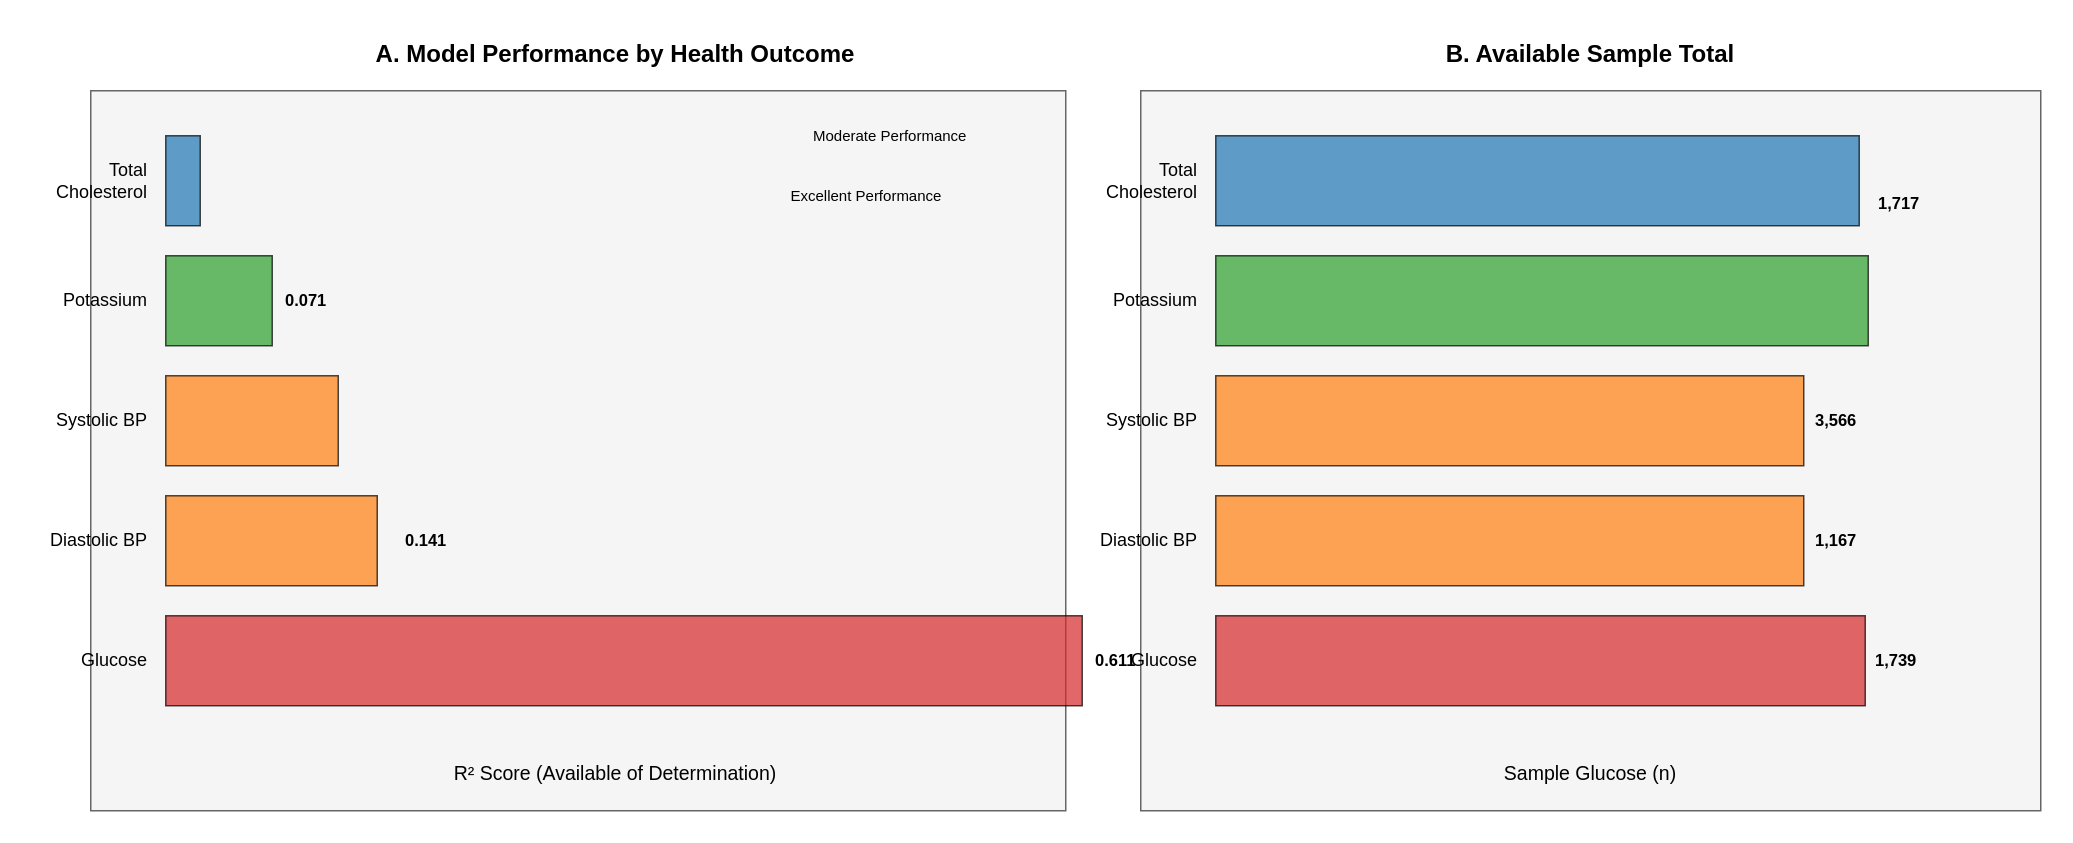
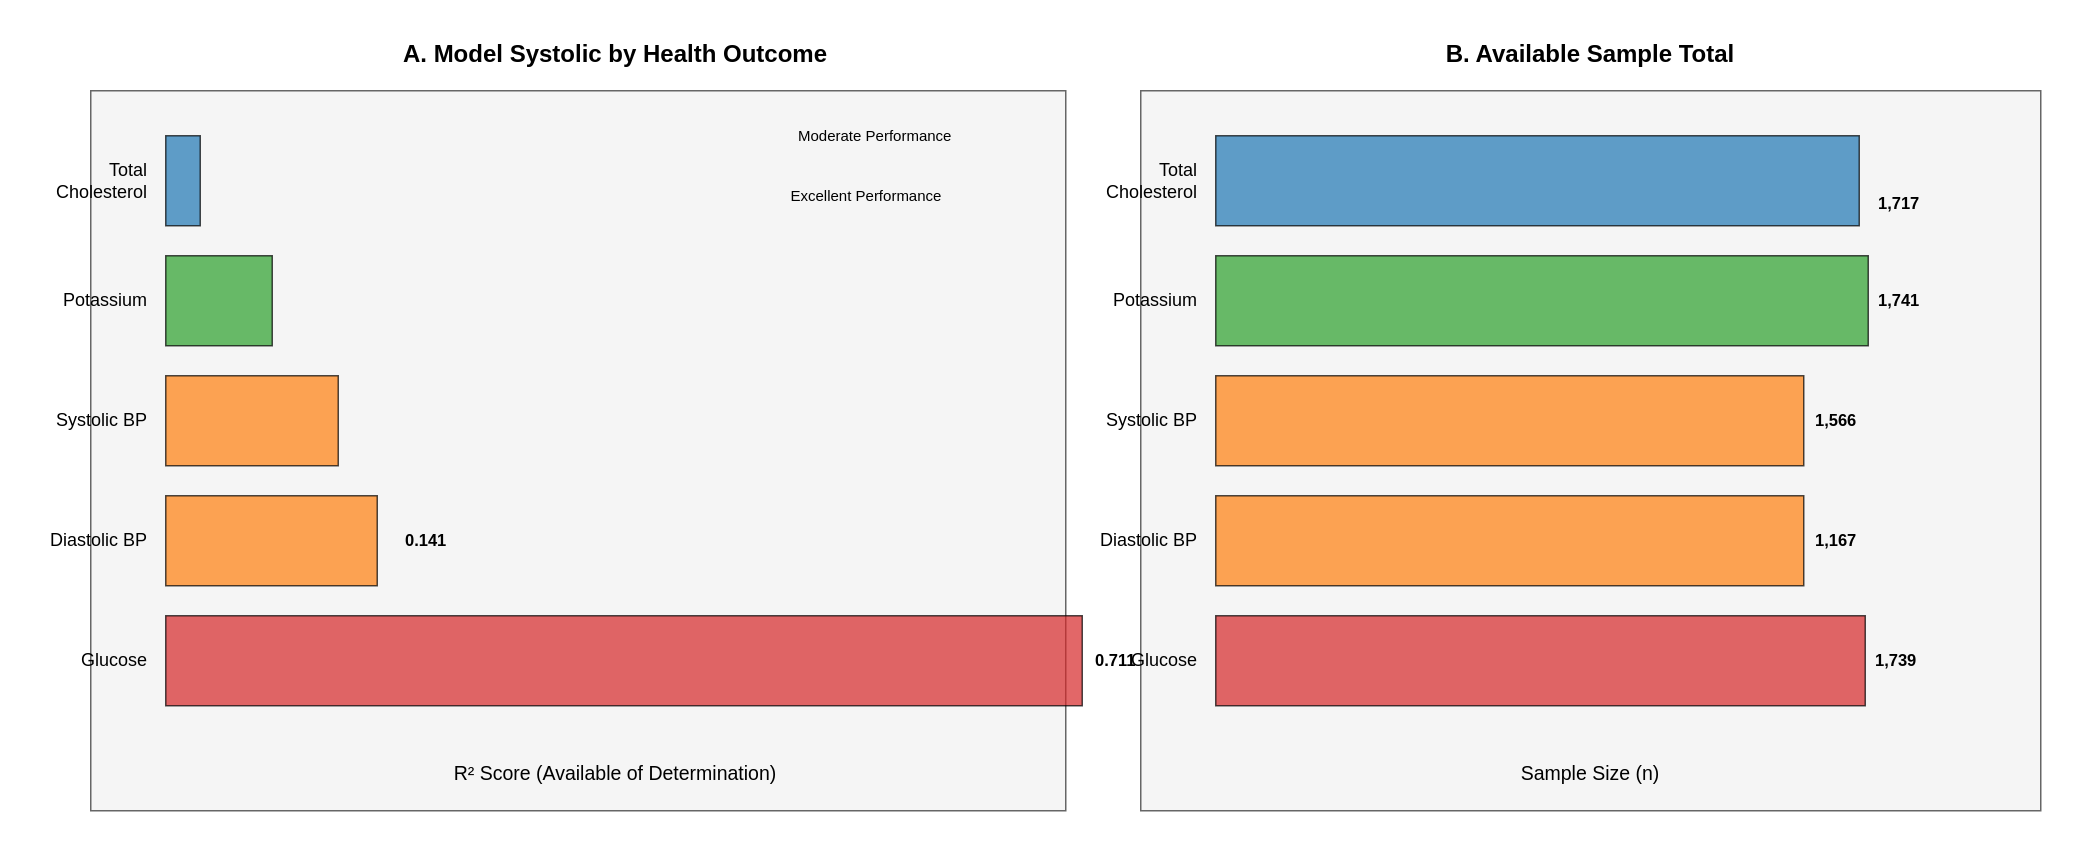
node "A. Model Performance by Health Outcome": label "A. Model Performance by Health Outcome" -> "A. Model Systolic by Health Outcome"
node "Moderate Performance": moved (923, 136) -> (908, 136)
node "0.071": removed
node "1,741": added
node "3,566": label "3,566" -> "1,566"
node "0.611": label "0.611" -> "0.711"
node "Sample Glucose (n)": label "Sample Glucose (n)" -> "Sample Size (n)"
